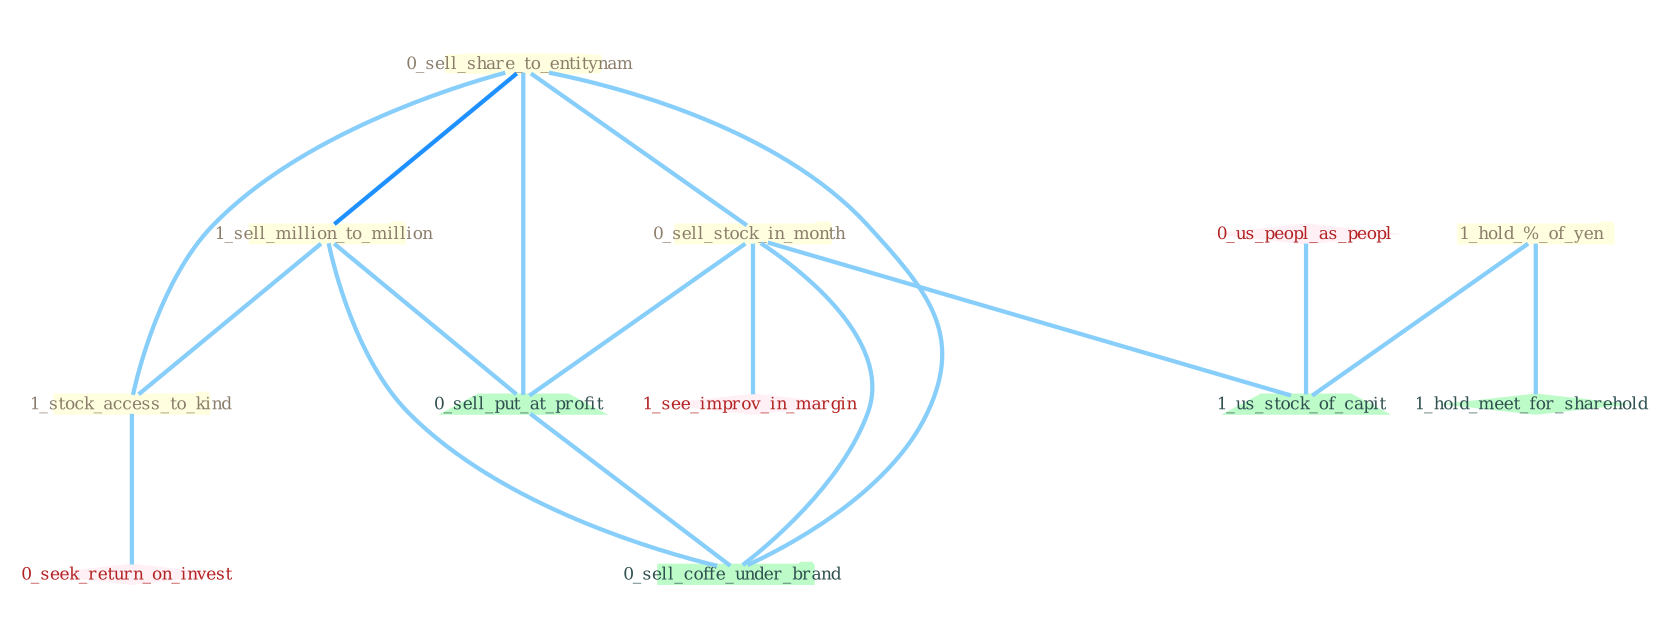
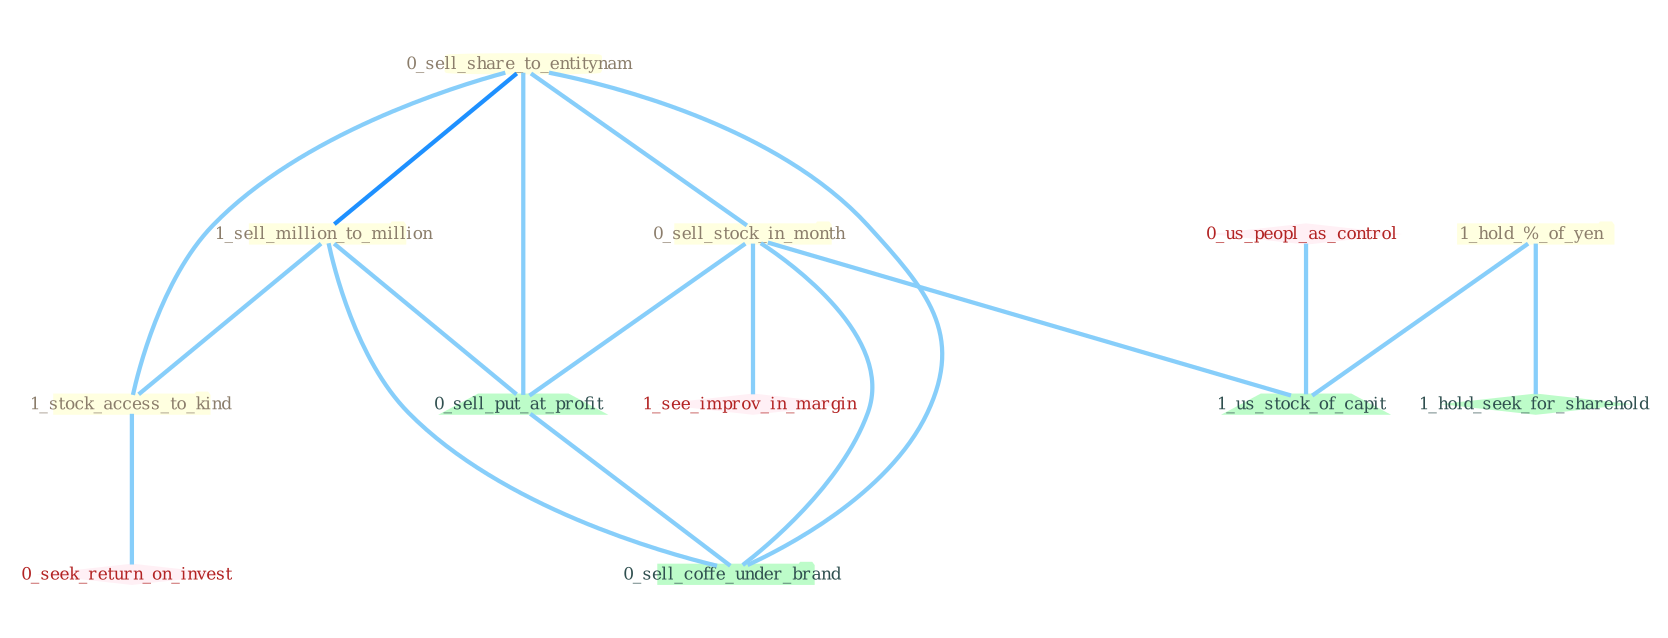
node "0_us_peopl_as_peopl": label "0_us_peopl_as_peopl" -> "0_us_peopl_as_control"
node "1_hold_meet_for_sharehold": label "1_hold_meet_for_sharehold" -> "1_hold_seek_for_sharehold"
